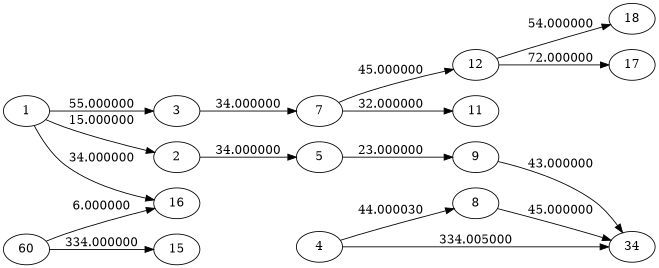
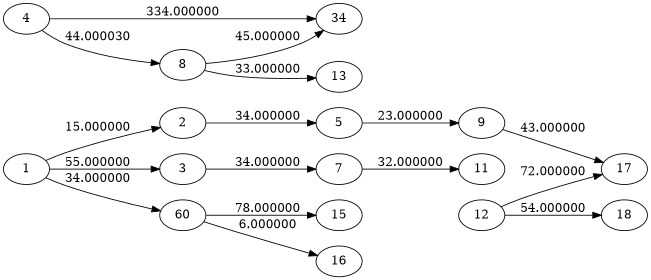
node "13": added
edge "7" -> "12": removed, label "45.000000"
edge "1" -> "16": now "1" -> "60"
edge "9" -> "34": now "9" -> "17"
edge "4" -> "34": label "334.005000" -> "334.000000"
edge "60" -> "15": label "334.000000" -> "78.000000"
